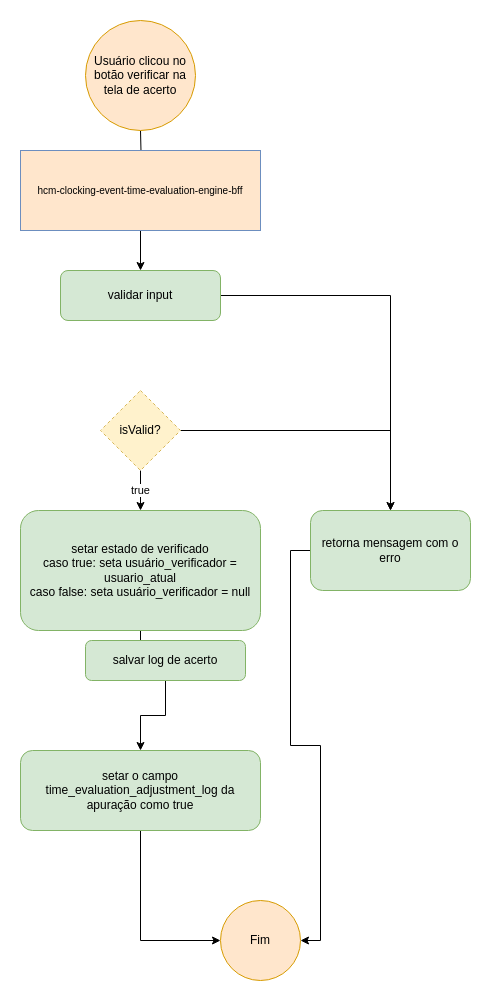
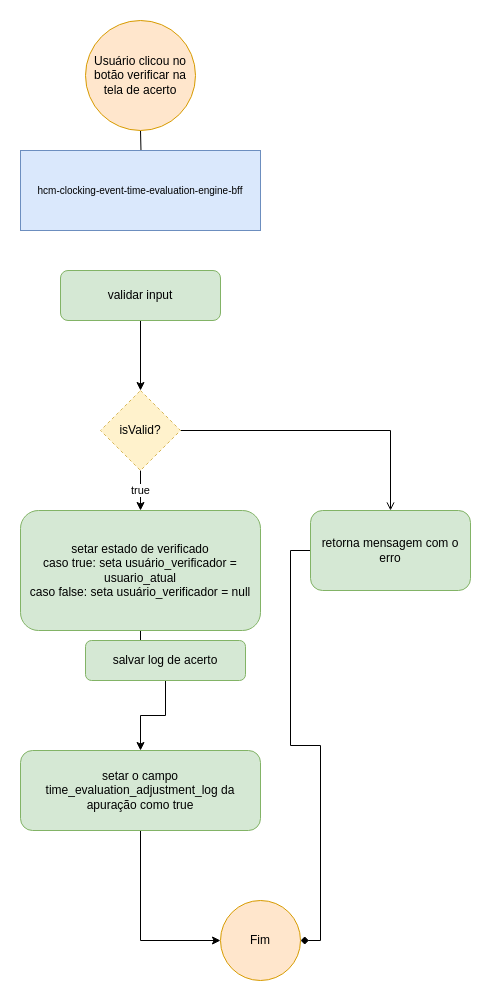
node "hcm-clocking-event-time-evaluation-engine-bff": fillcolor #ffe6cc -> #dae8fc
edge "hcm-clocking-event-time-evaluation-engine-bff" -> "validar input": removed
edge "validar input" -> "retorna mensagem com o erro": now "validar input" -> "isValid?"
edge "retorna mensagem com o erro" -> "Fim": arrowhead classic -> diamond
